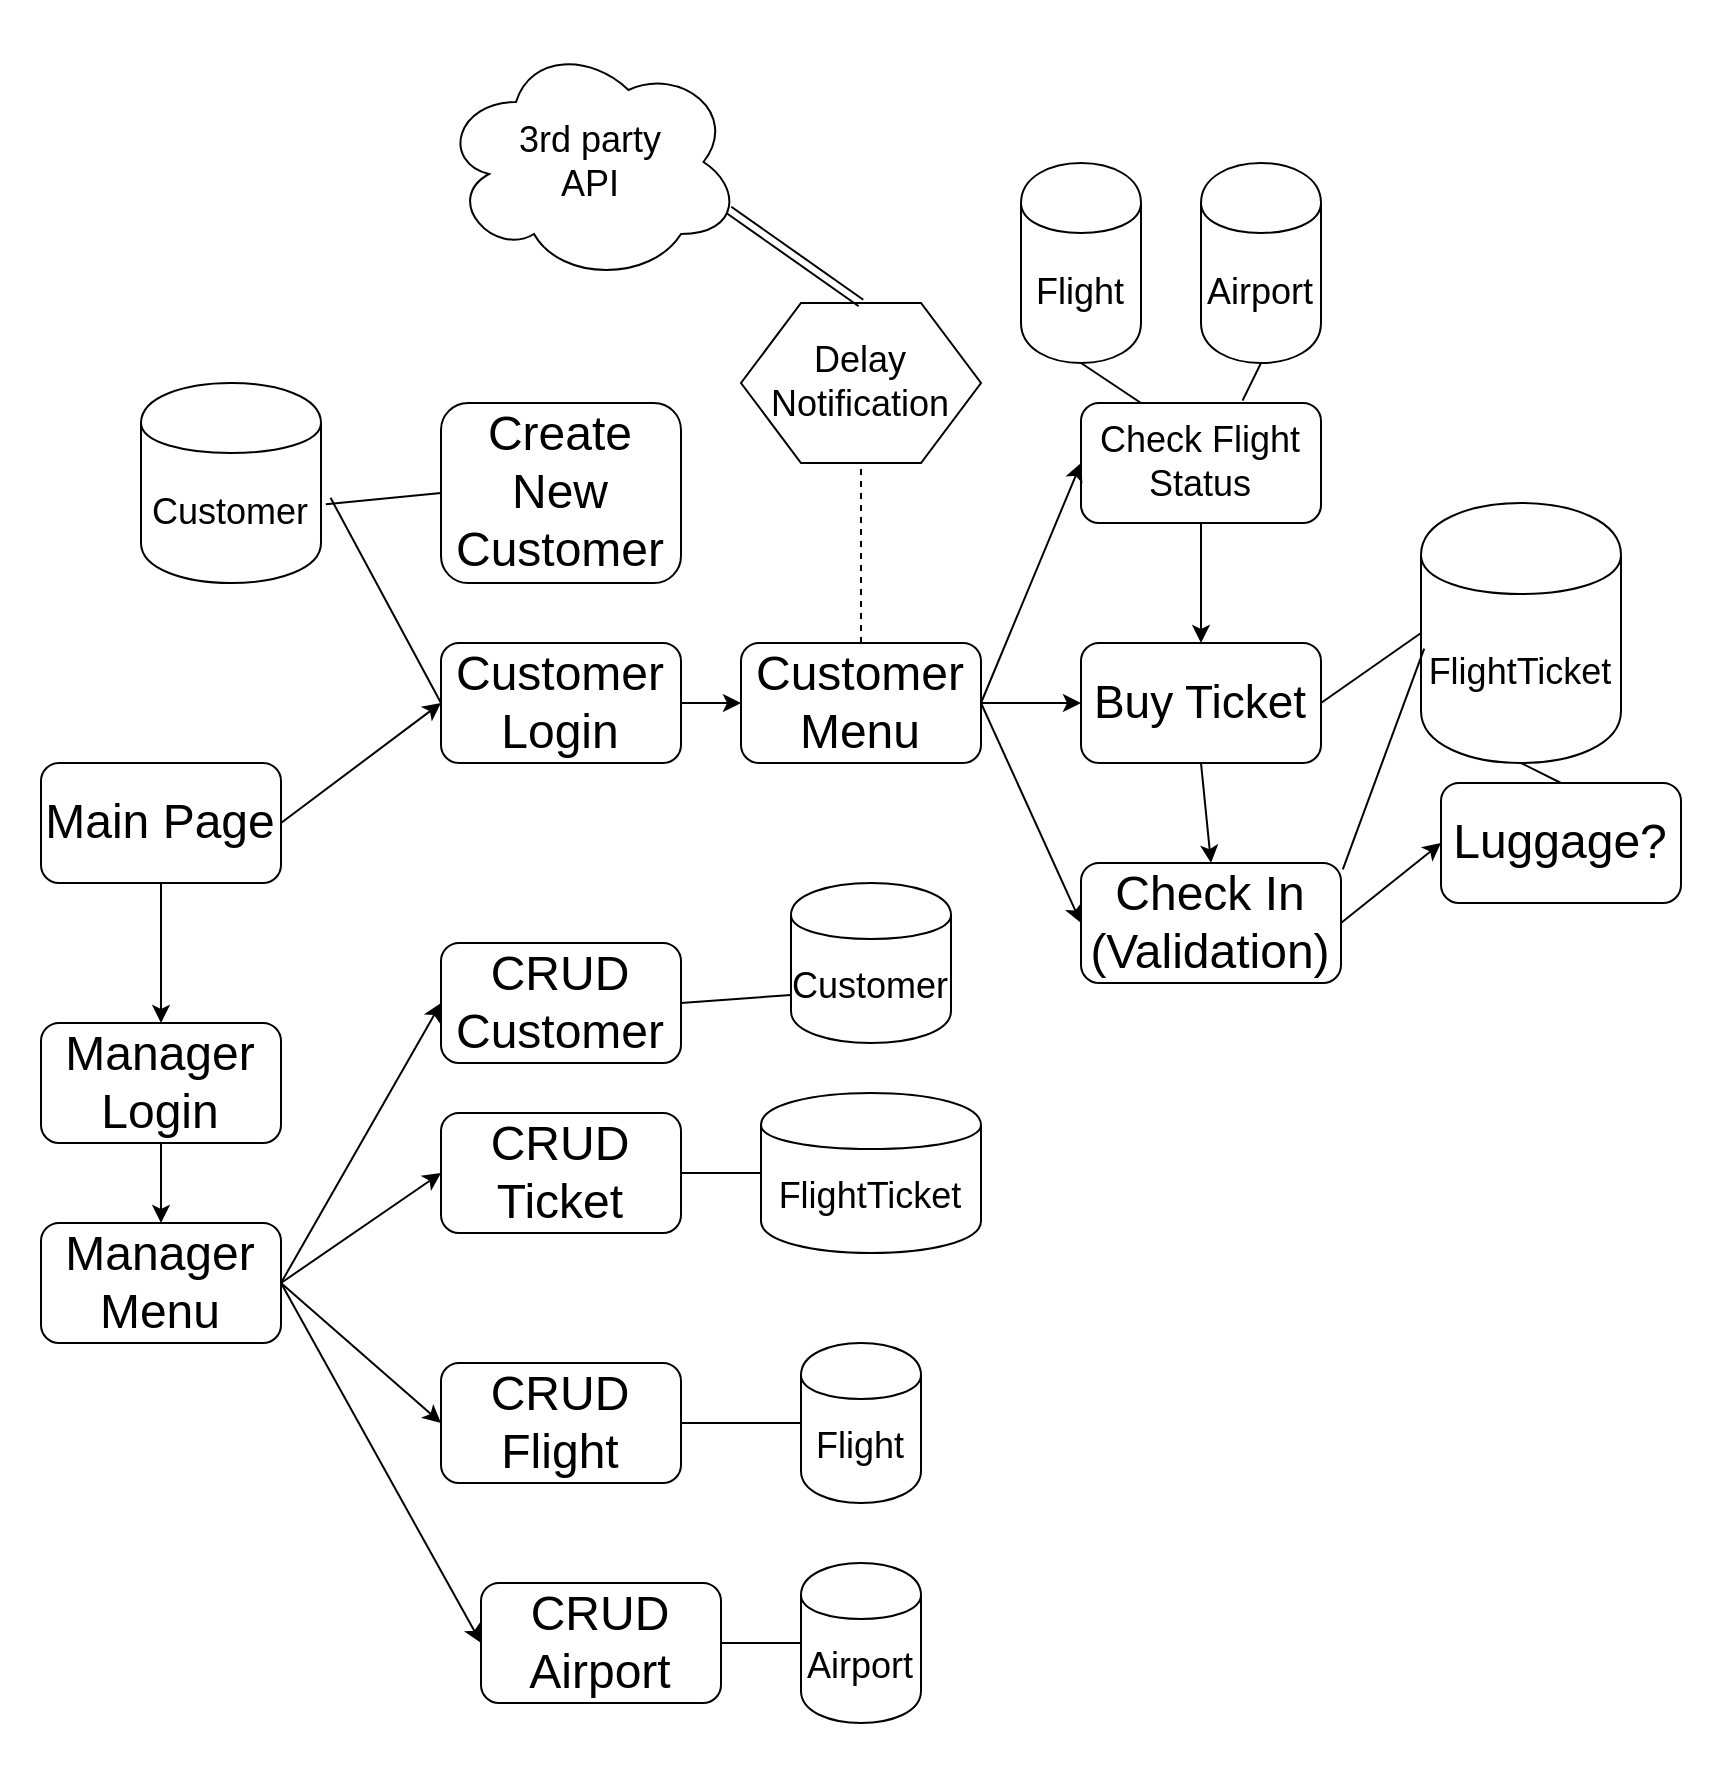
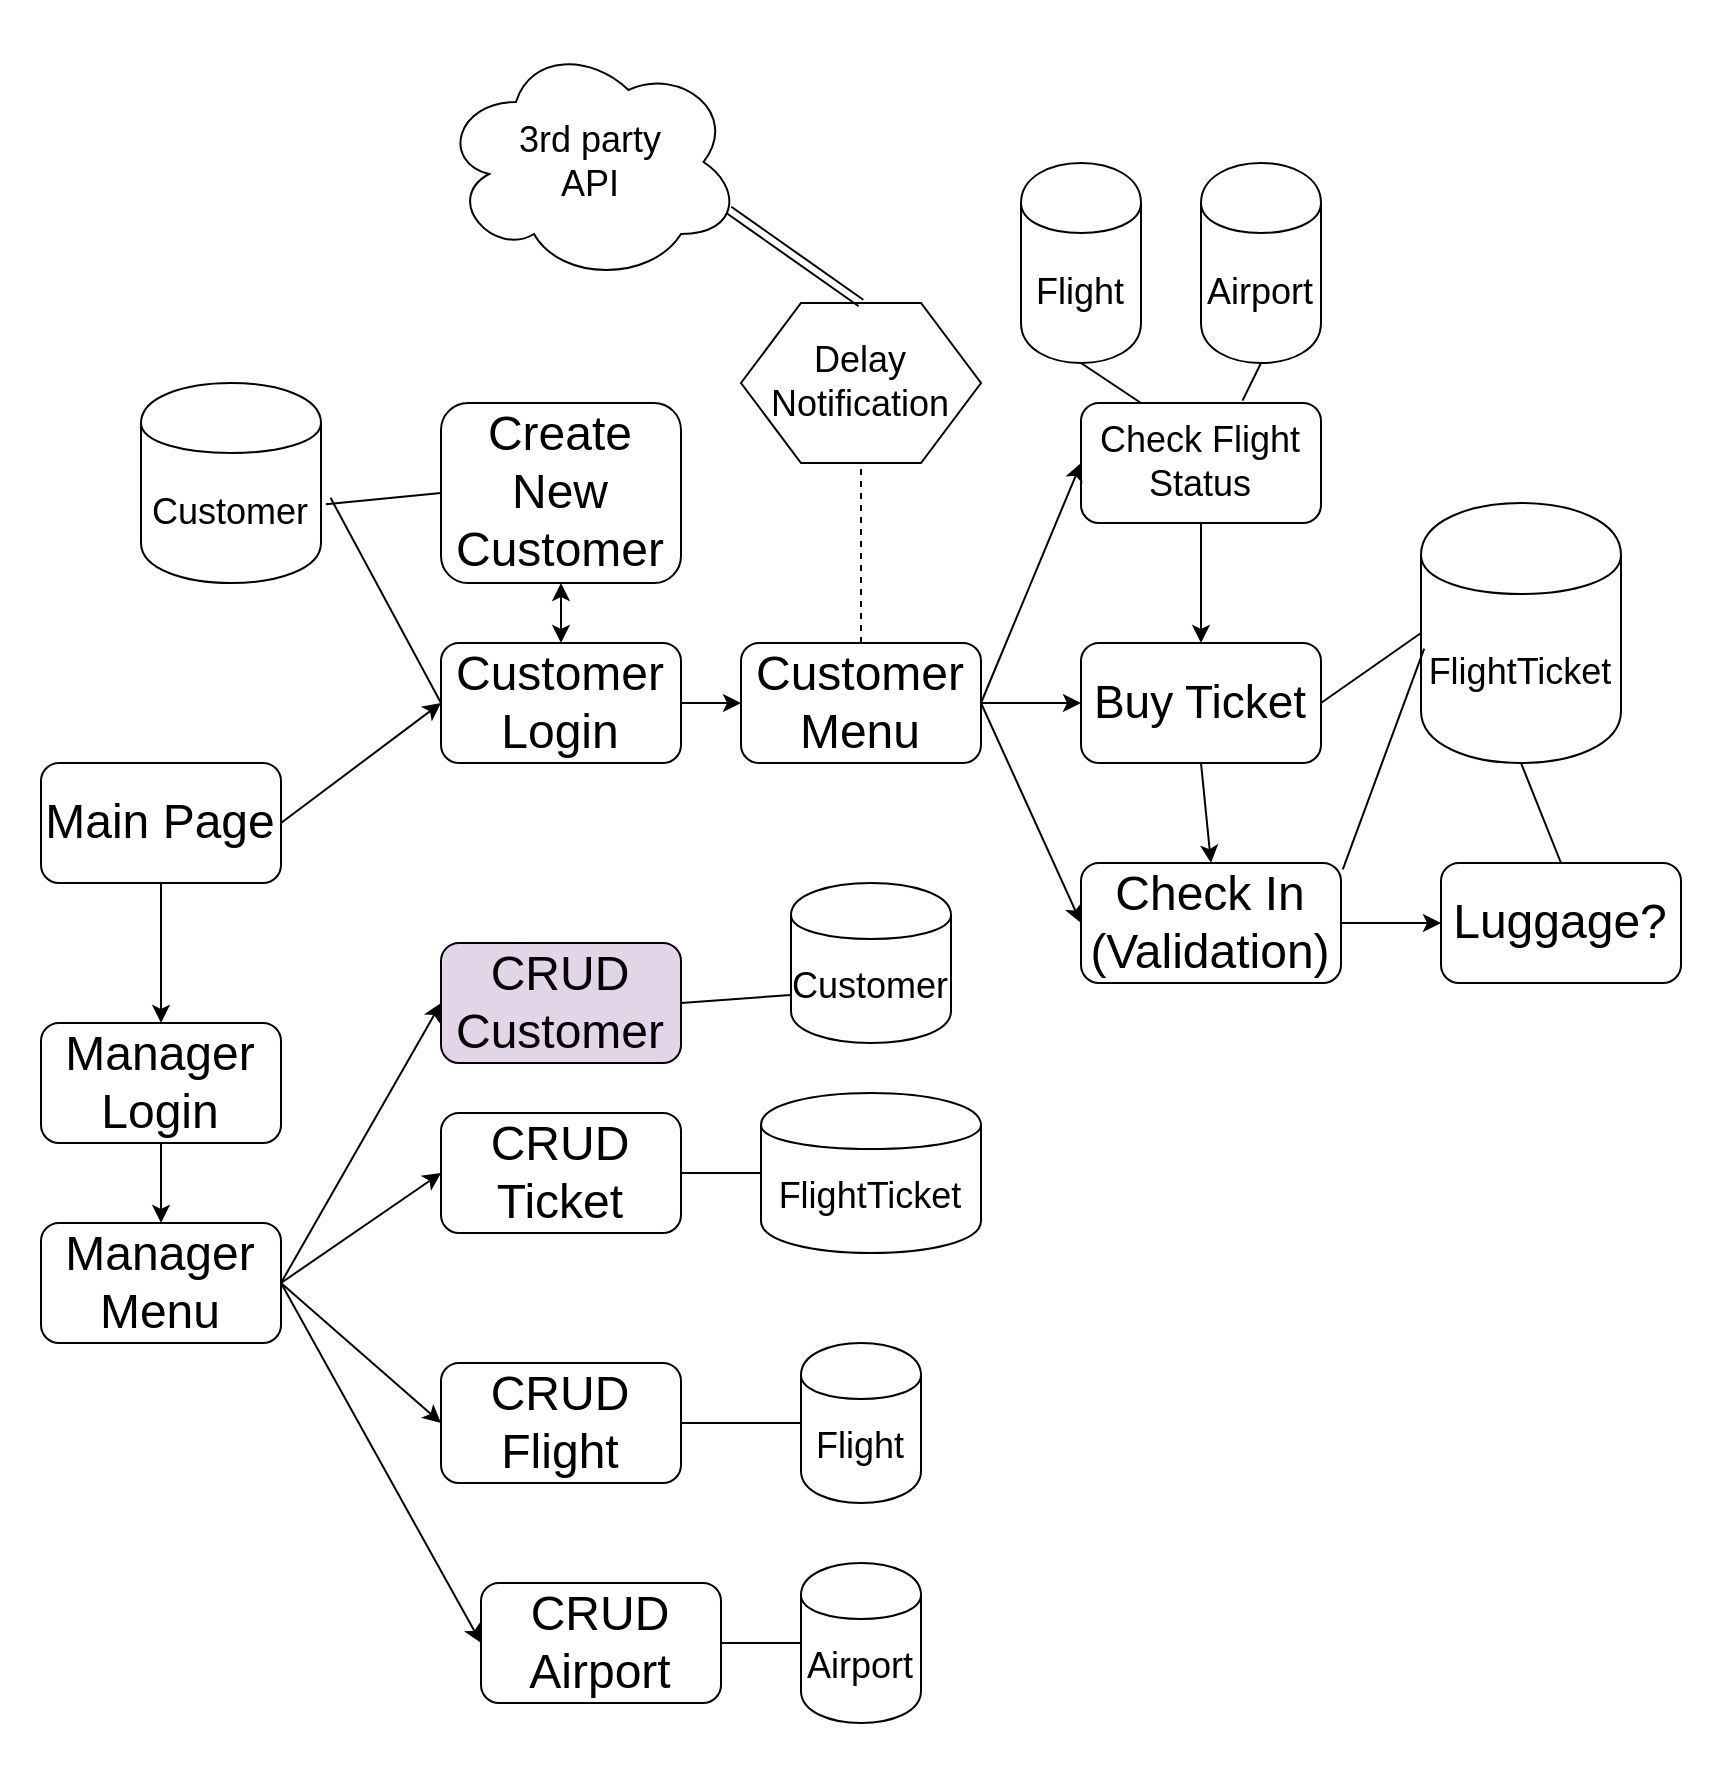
edge "Create New Customer" -- "Customer Login": added
node "Luggage?": moved (1561, 843) -> (1561, 923)
node "CRUD Customer": fillcolor #ffffff -> #e1d5e7
